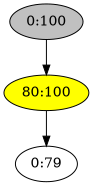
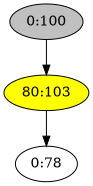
node "80:100": label "80:100" -> "80:103"
node "0:79": label "0:79" -> "0:78"
